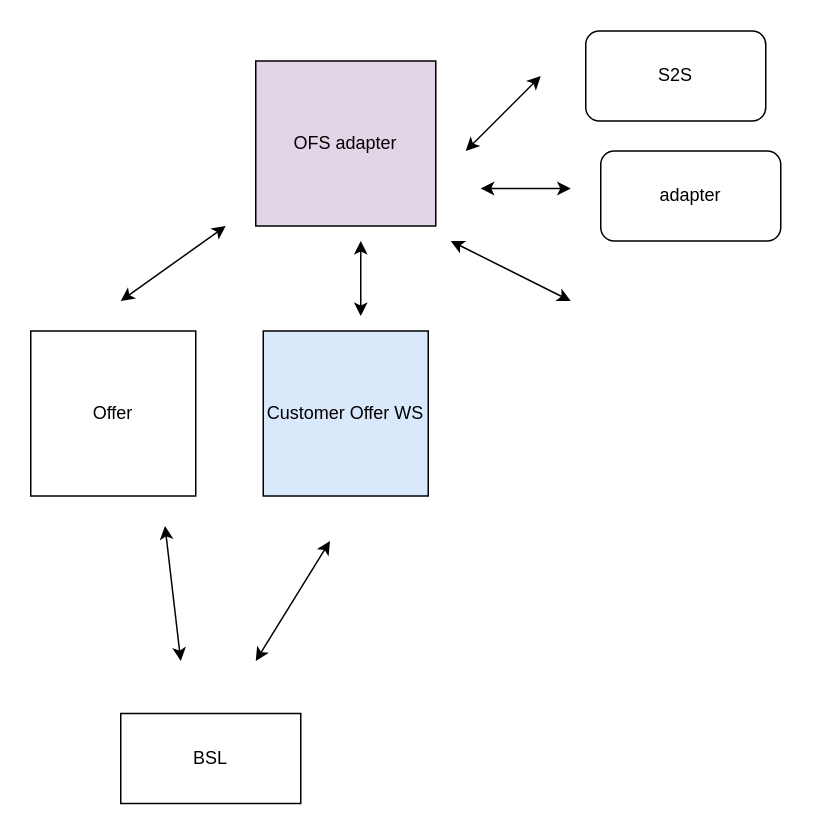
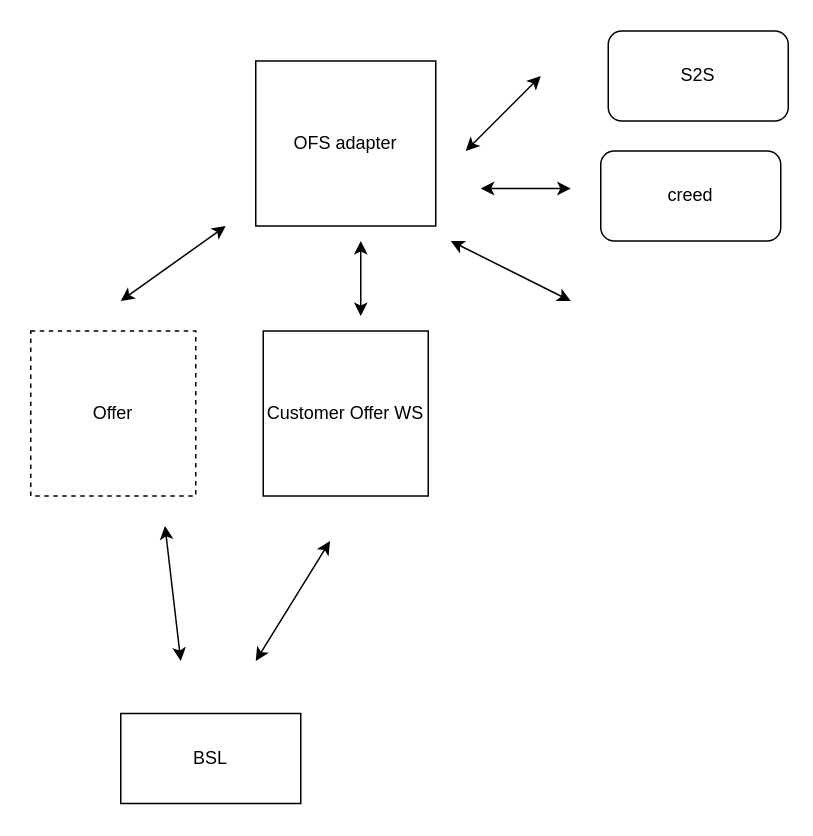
node "S2S": moved (676, 76) -> (698, 76)
node "OFS adapter": fillcolor #e1d5e7 -> #ffffff
node "adapter": label "adapter" -> "creed"
node "Offer": style solid -> dashed
node "Customer Offer WS": fillcolor #dae8fc -> #ffffff
